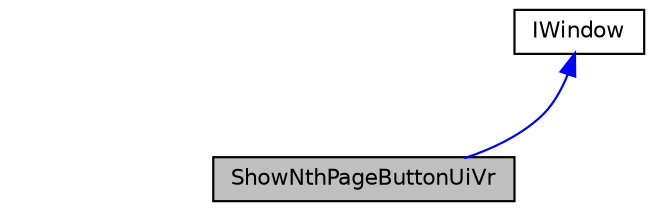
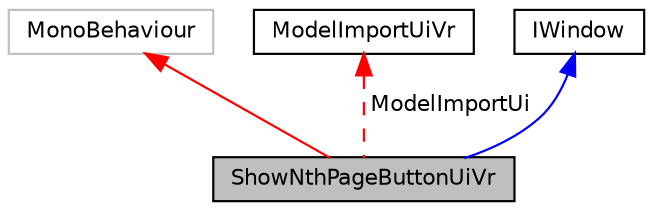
node "MonoBehaviour": added
node "ModelImportUiVr": added
